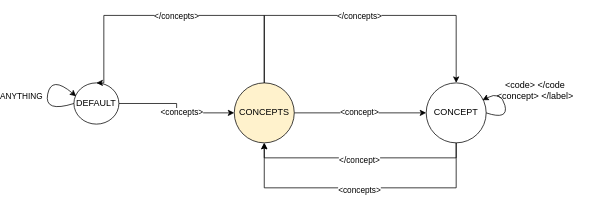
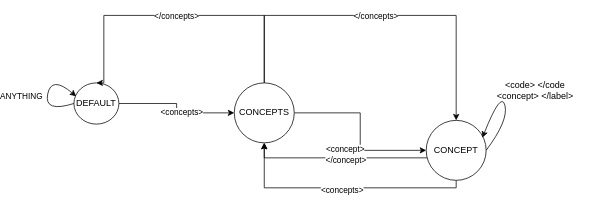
node "CONCEPTS": fillcolor #fff2cc -> #ffffff
node "CONCEPT": moved (456, 113) -> (456, 150)
